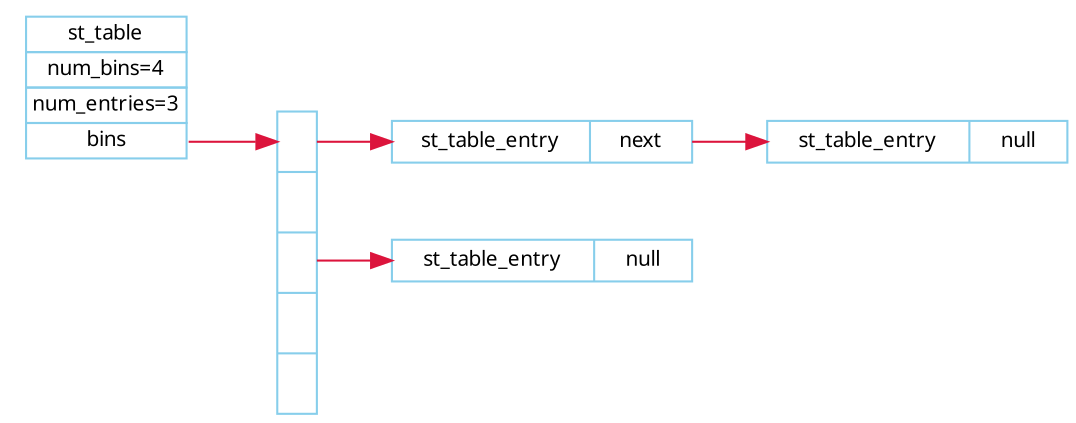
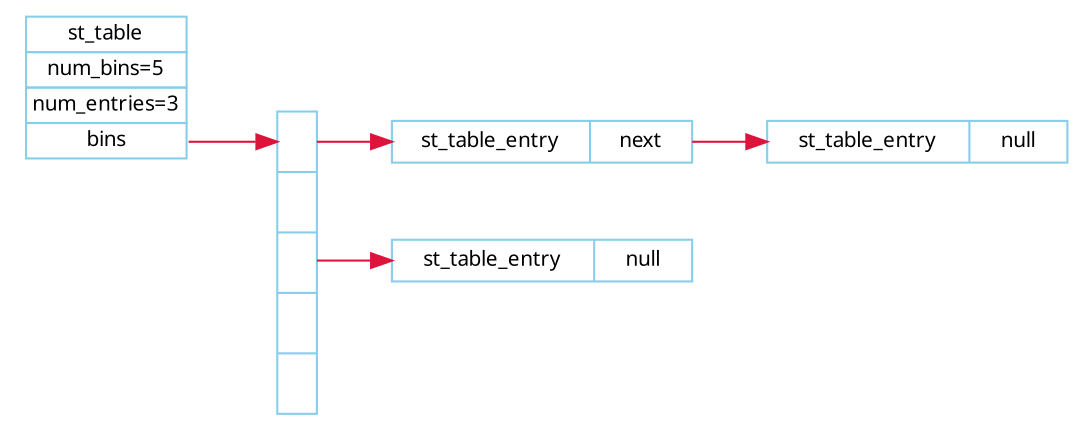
node "st_table": text "num_bins=4" -> "num_bins=5"
